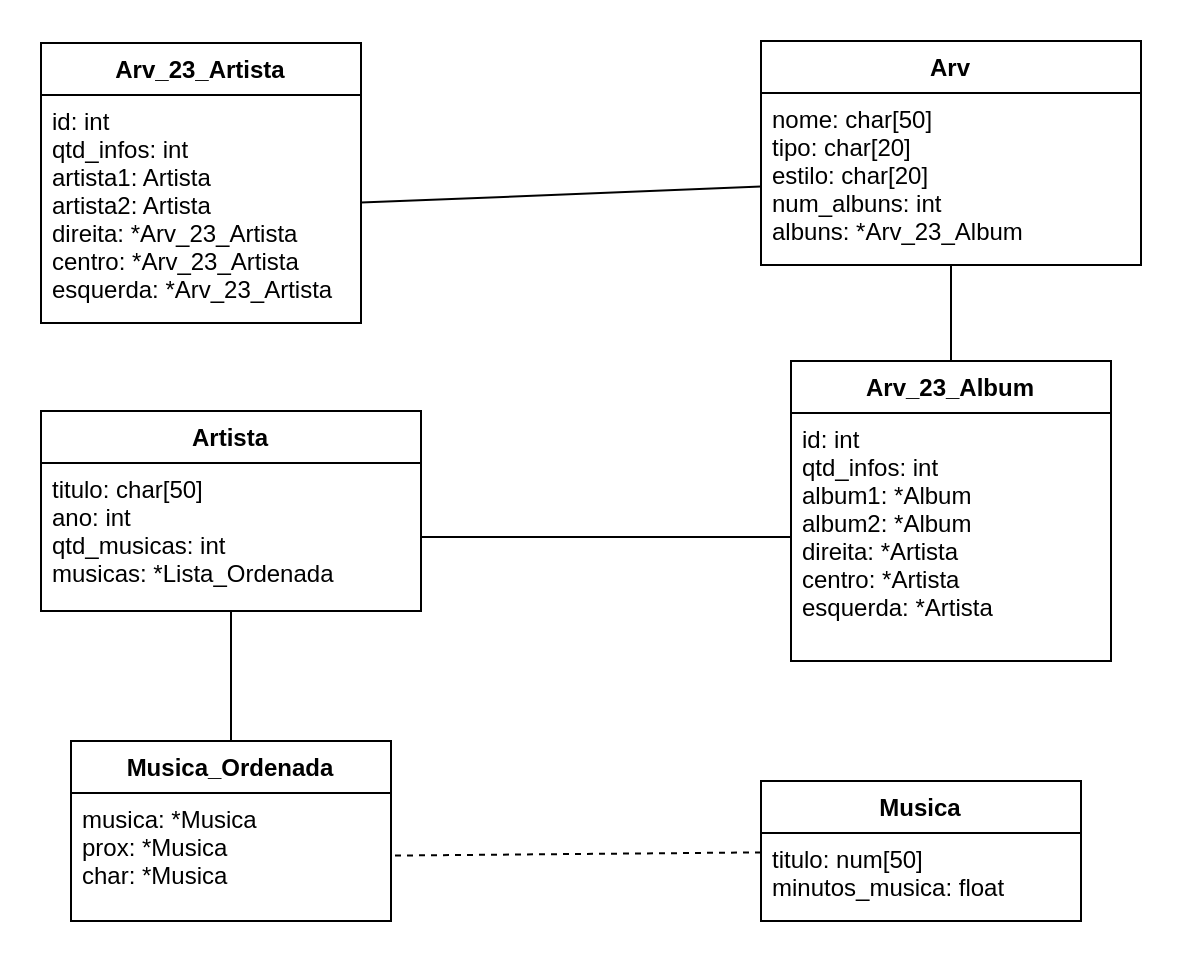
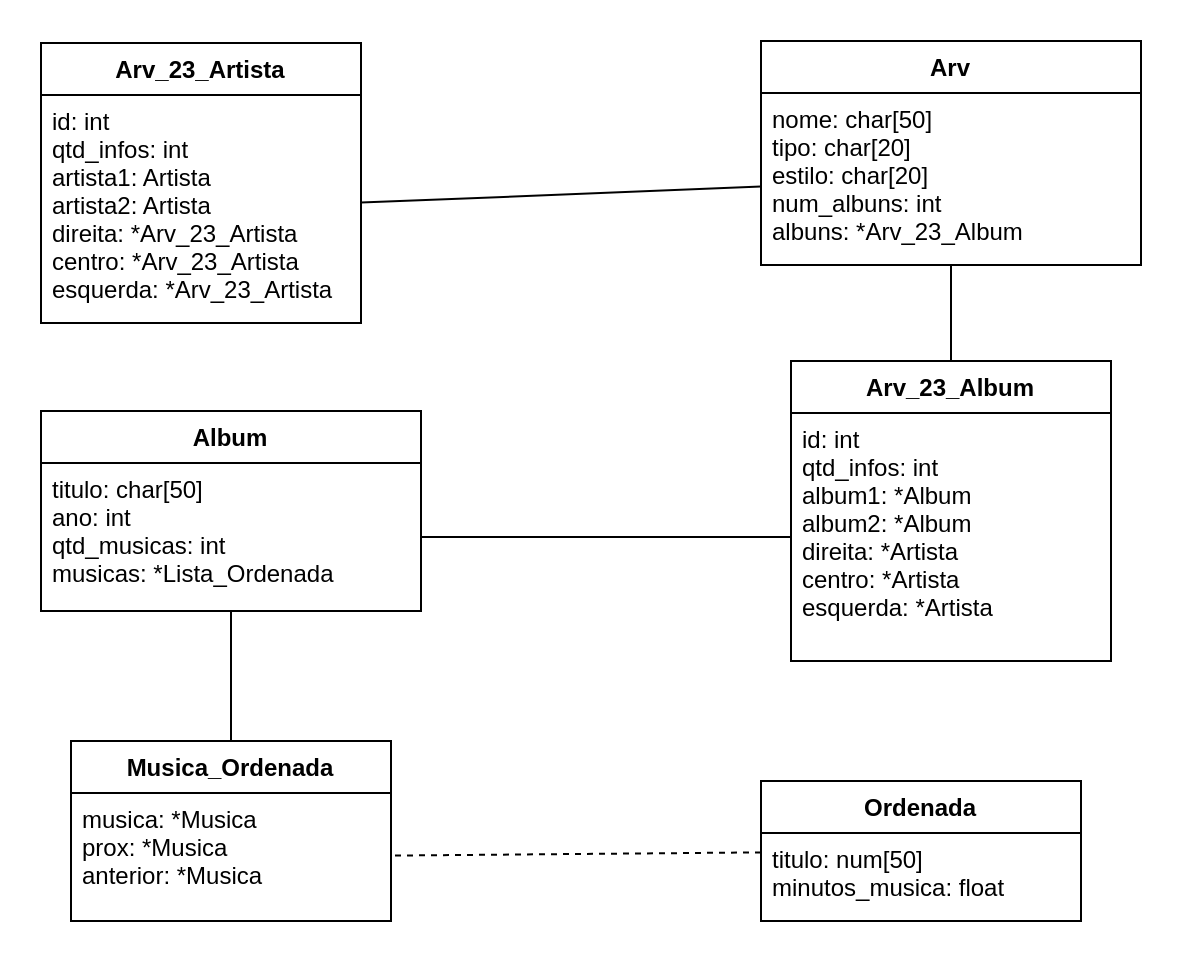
node "Artista": label "Artista" -> "Album"
node "Musica": label "Musica" -> "Ordenada"
node "musica: *Musica prox: *Musica char: *Musica": label "musica: *Musica prox: *Musica char: *Musica" -> "musica: *Musica prox: *Musica anterior: *Musica"
